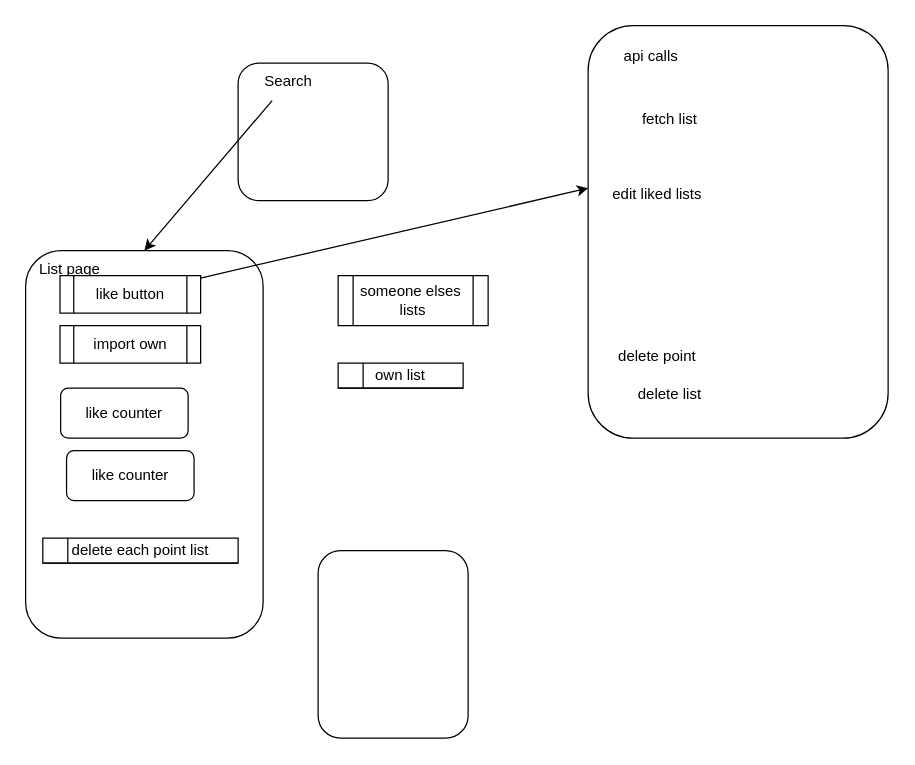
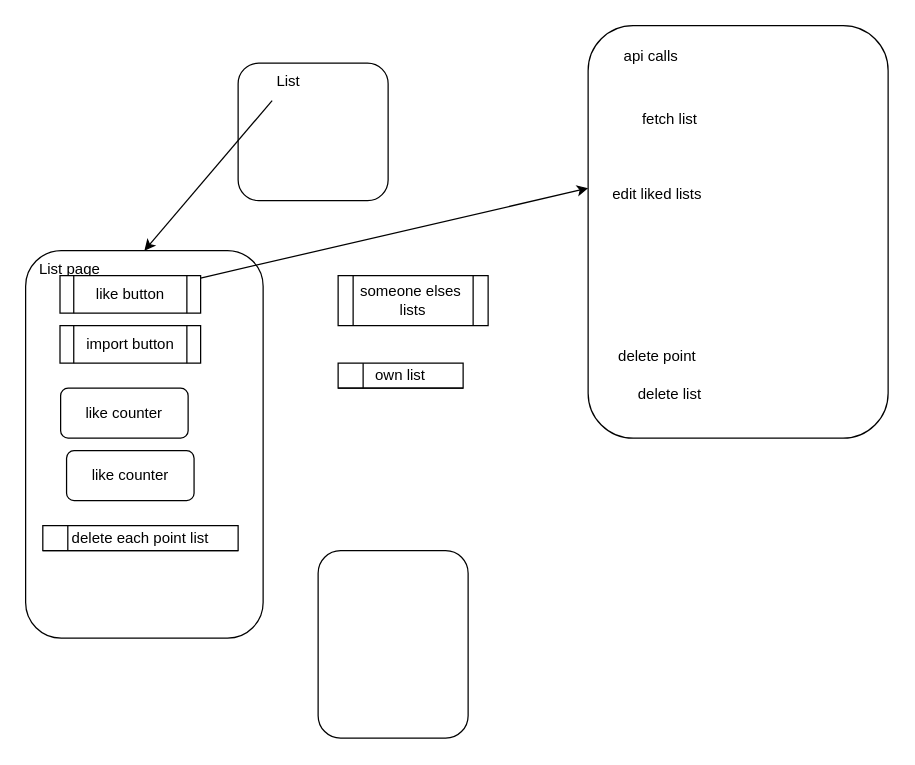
node "Search": label "Search" -> "List"
node "import own": label "import own" -> "import button"
node "delete each point list": moved (140, 551) -> (140, 538)
